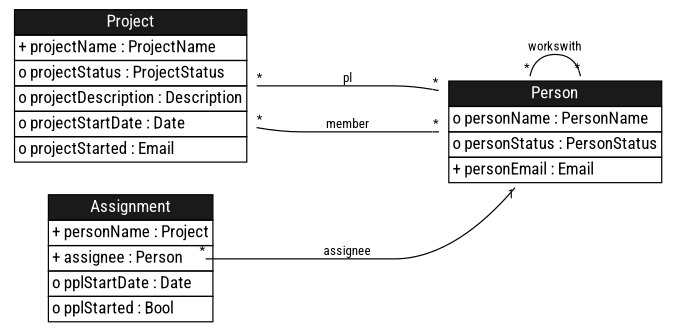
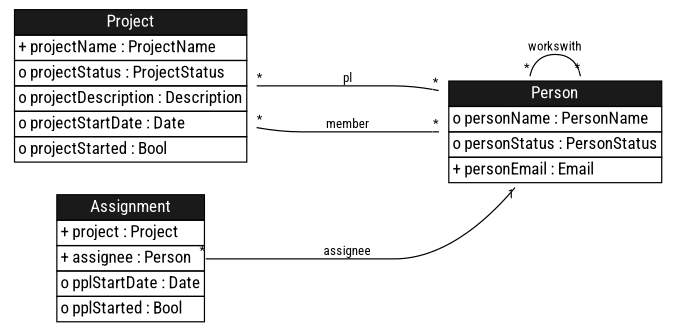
node "Project": text "o projectStarted : Email" -> "o projectStarted : Bool"
node "Assignment": text "+ personName : Project" -> "+ project : Project"
